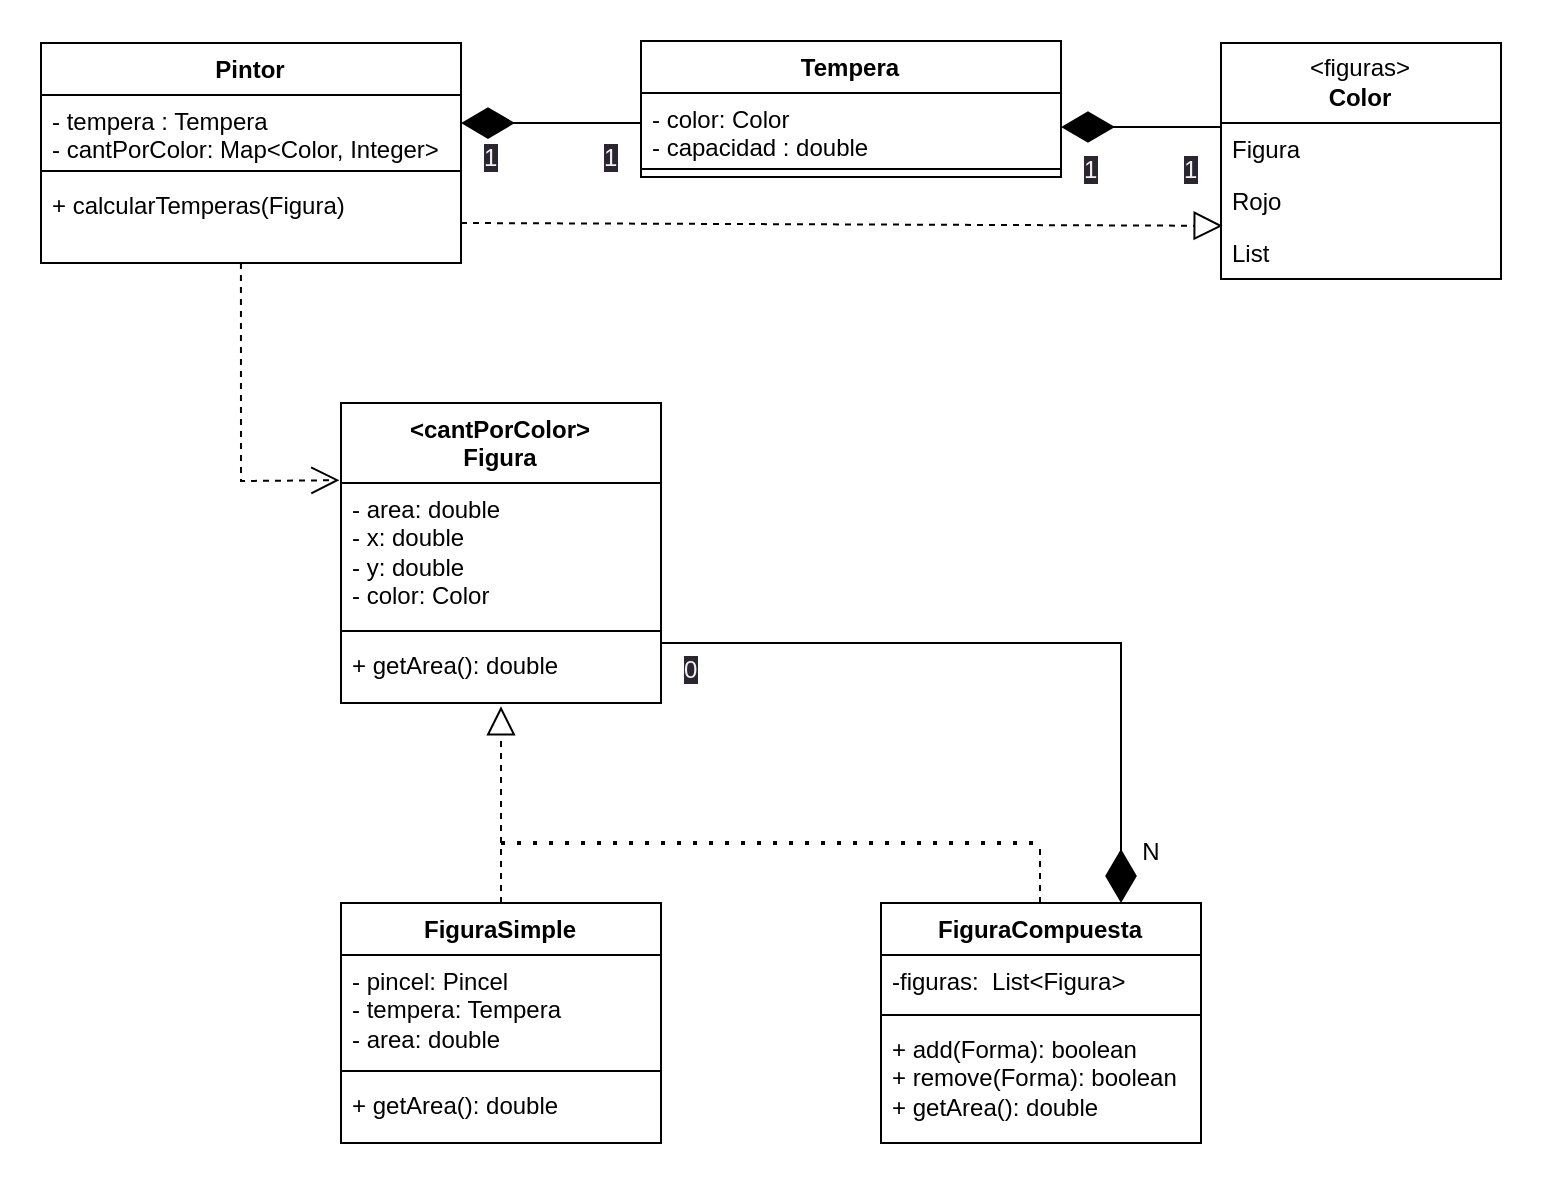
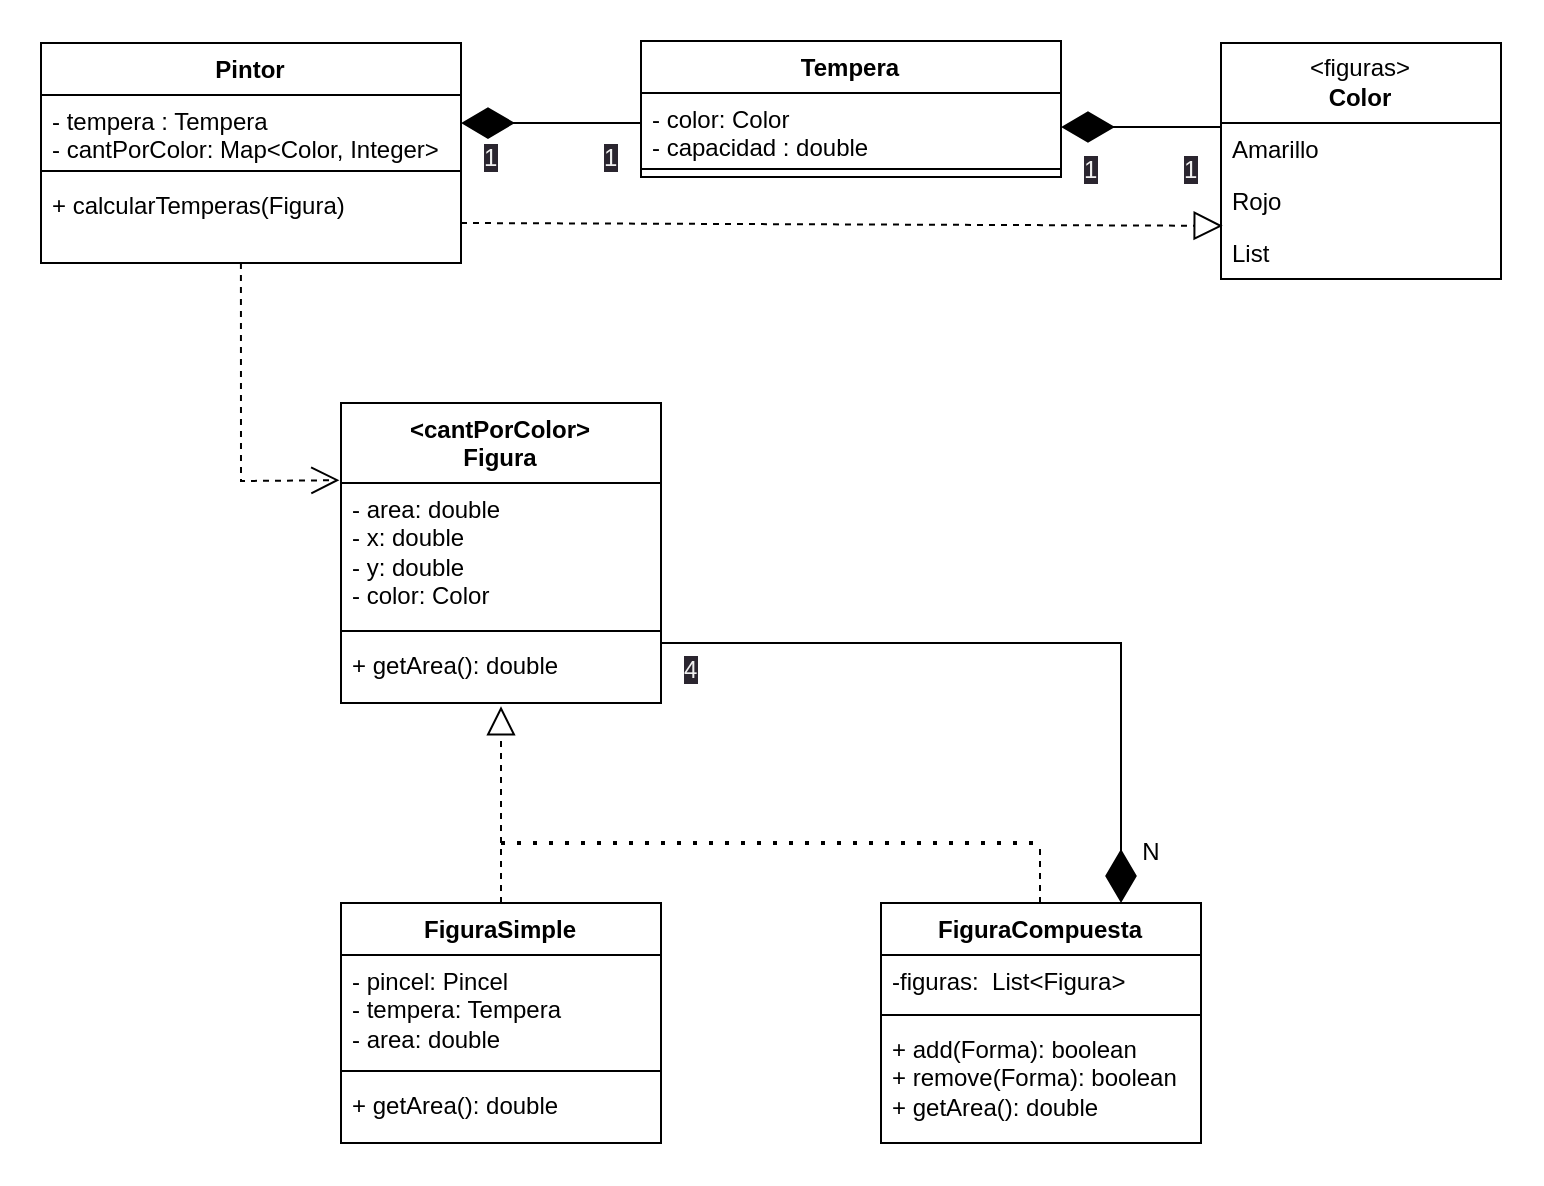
node "Figura": label "Figura" -> "Amarillo"
node "0": label "0" -> "4"
